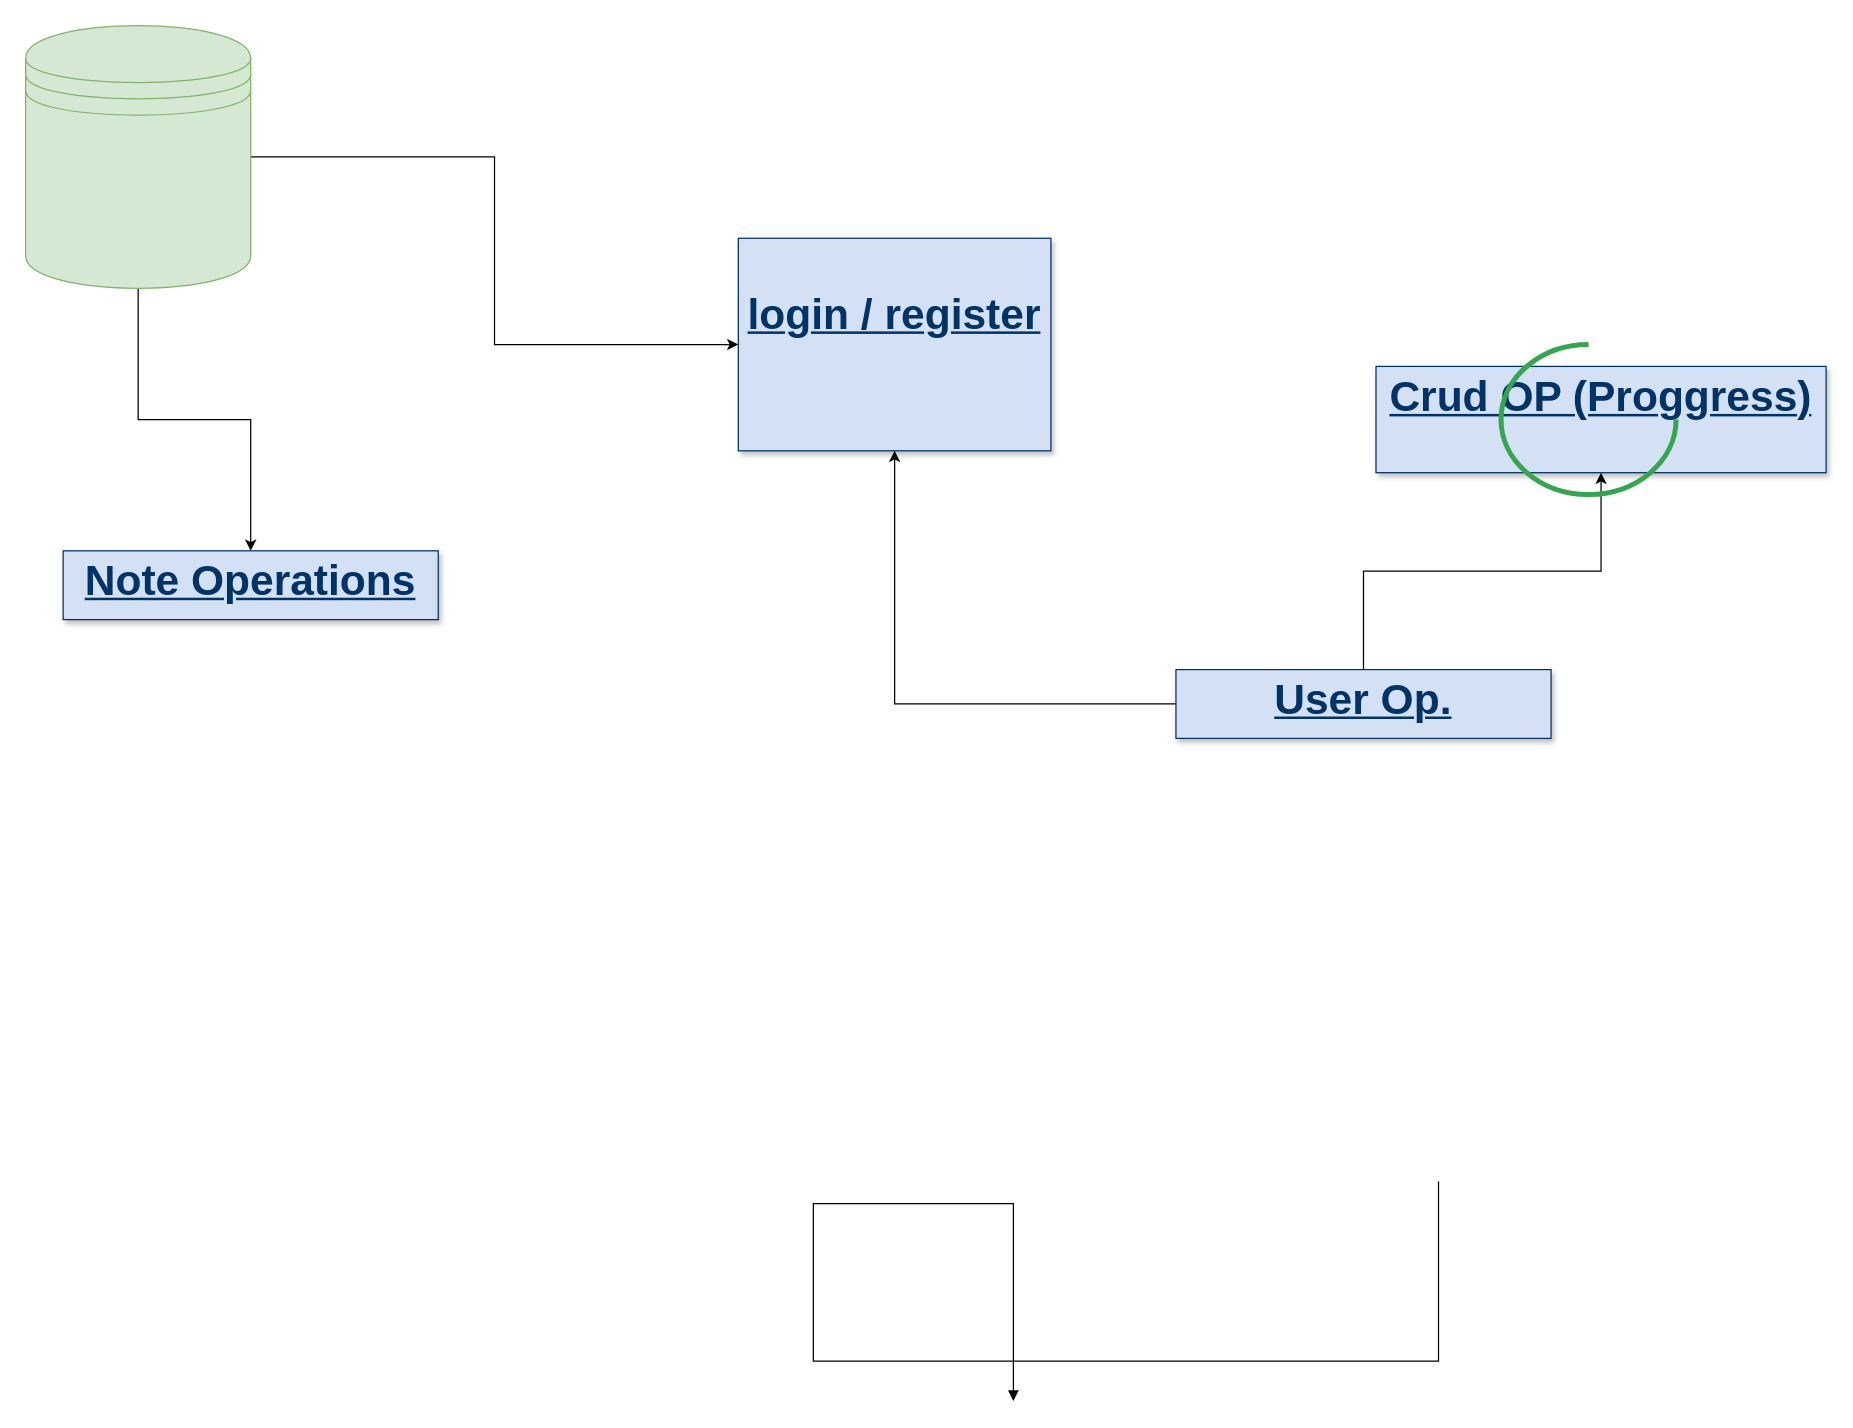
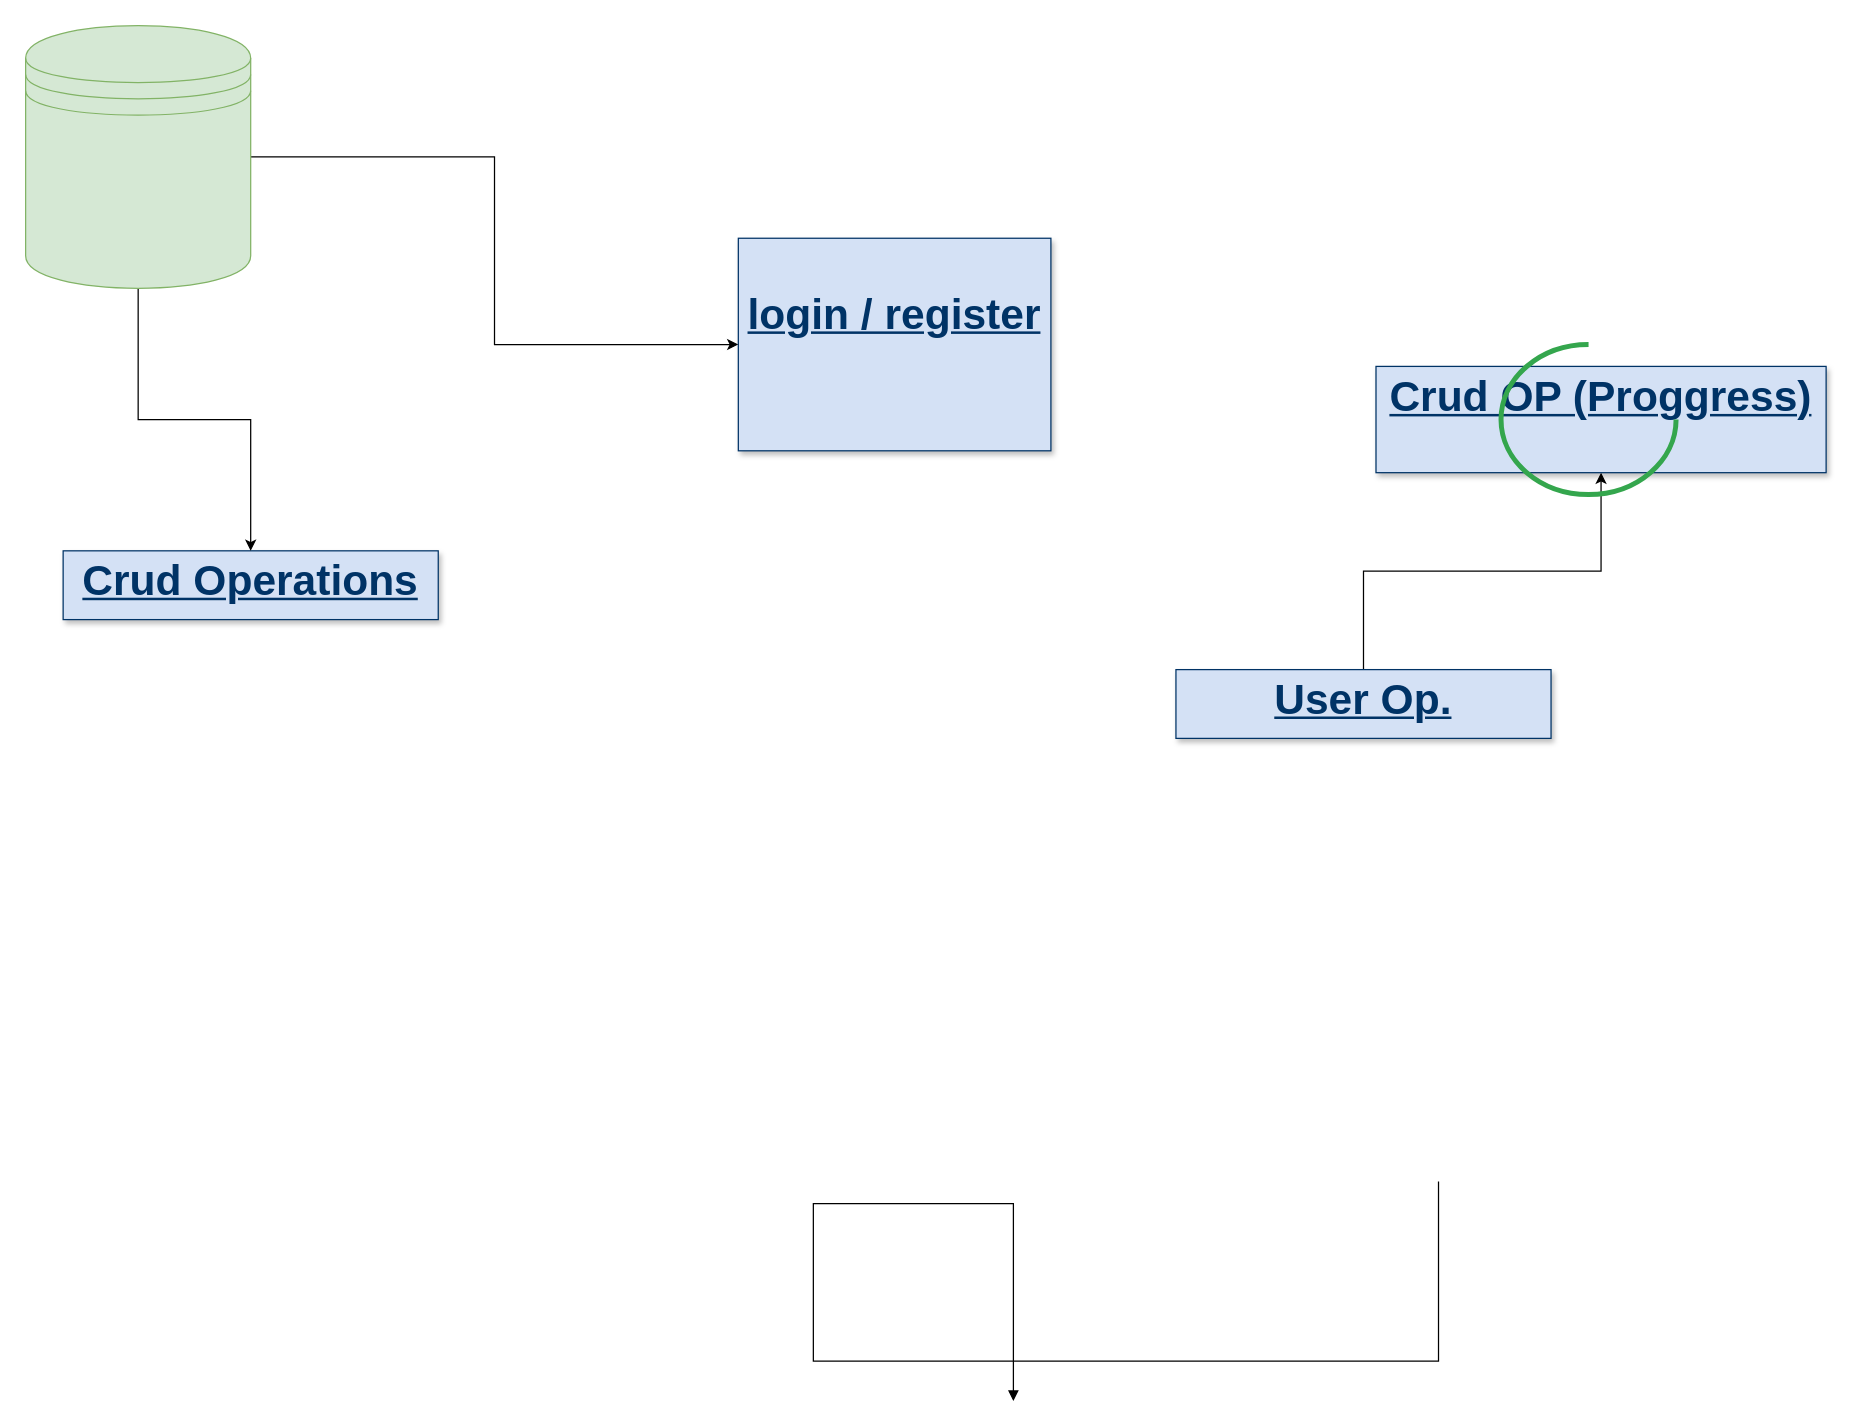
node "Note Operations": label "Note Operations" -> "Crud Operations"
edge "User Op." -> "login / register": removed
